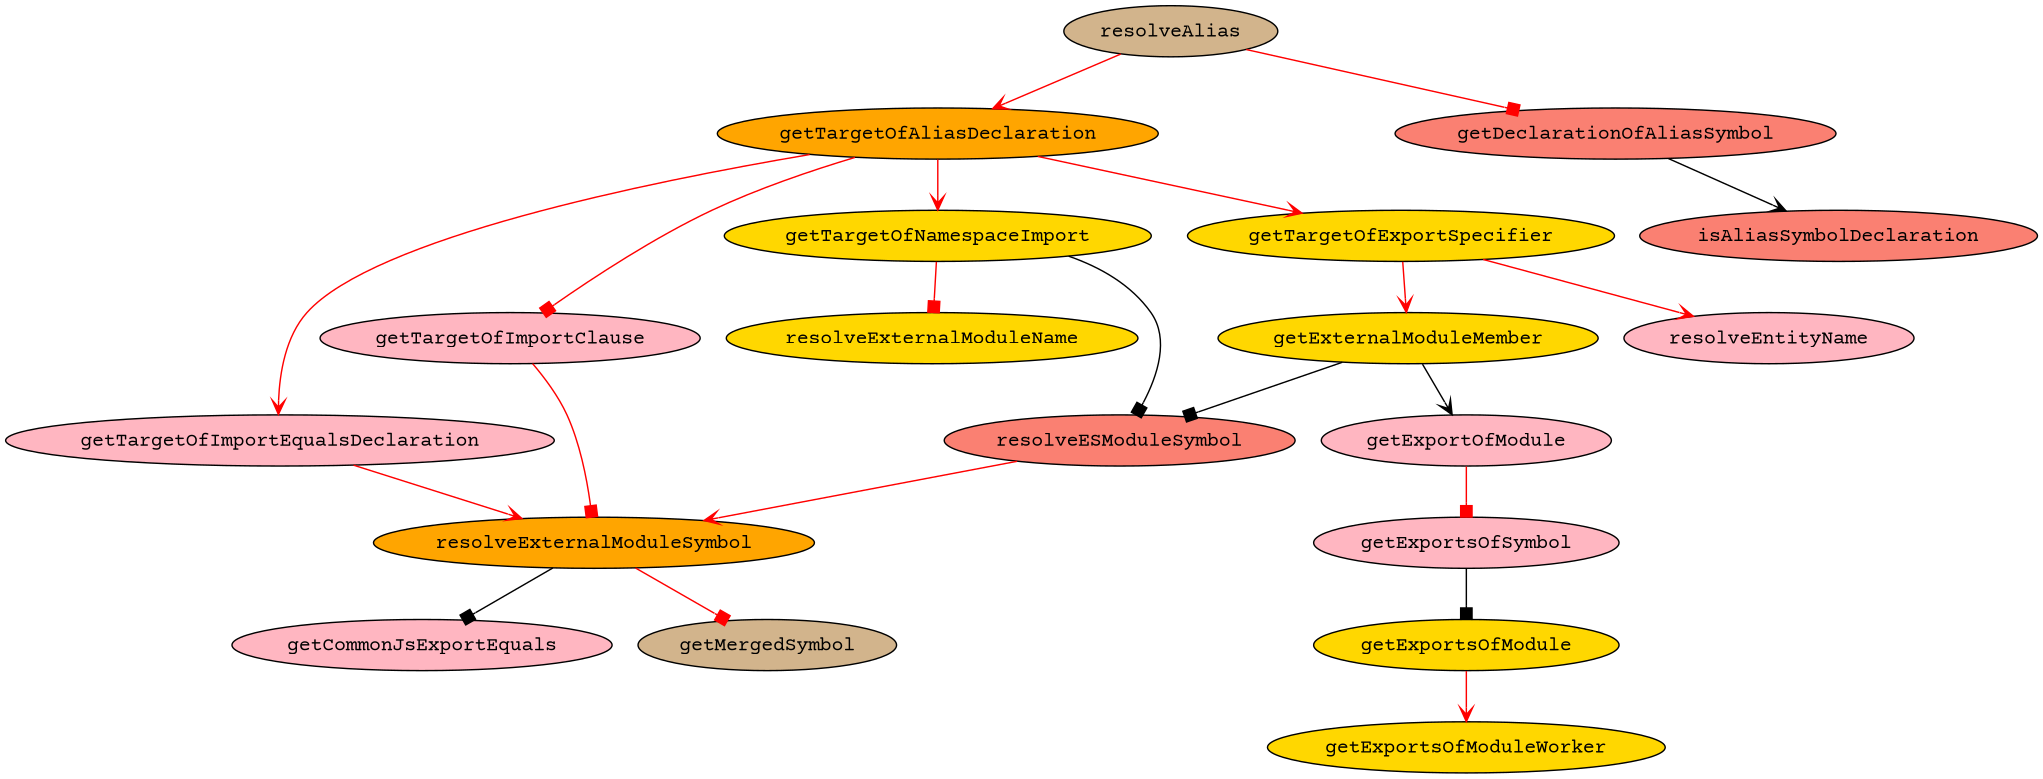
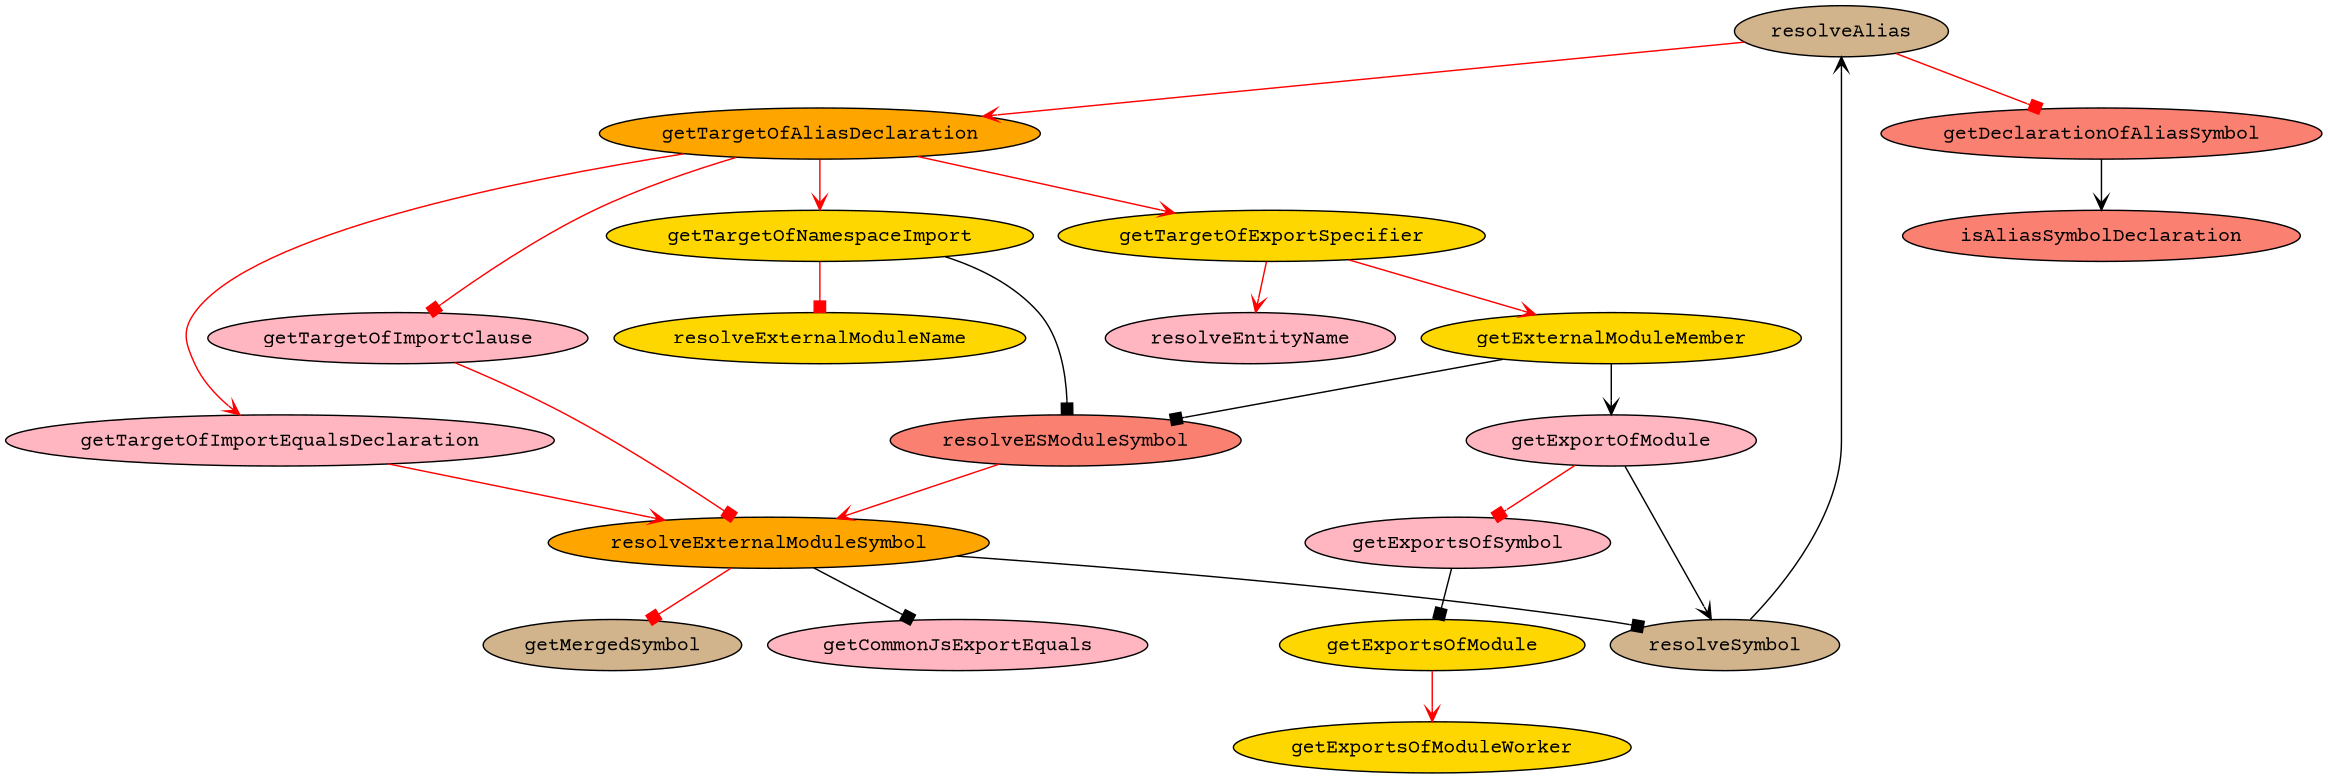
node "resolveSymbol": added
